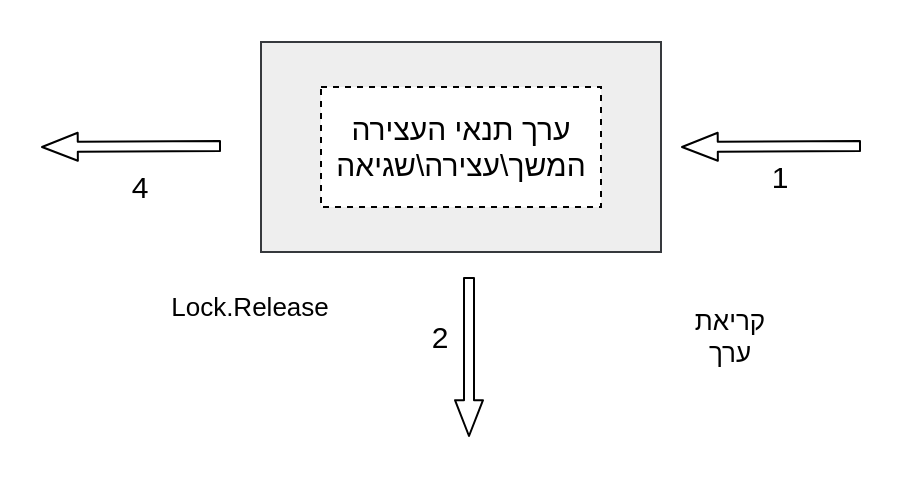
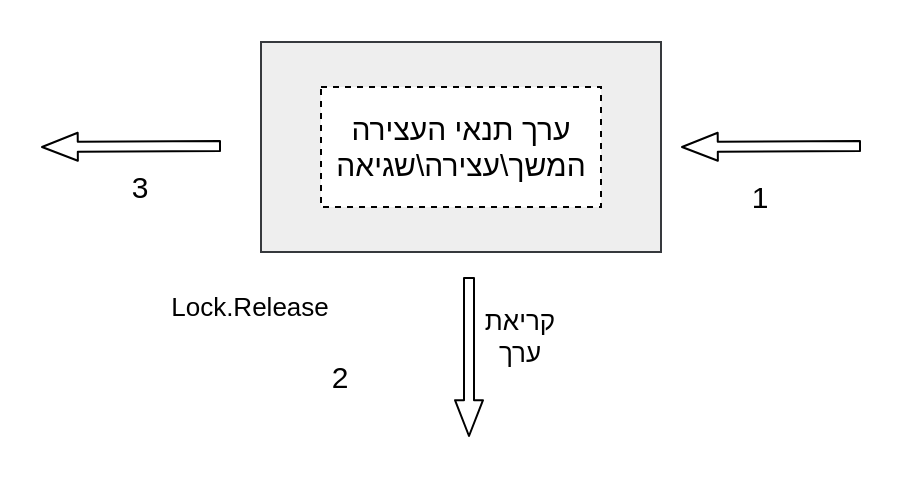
node "1": moved (781, 177) -> (761, 197)
node "4": label "4" -> "3"
node "2": moved (441, 337) -> (341, 377)
node "קריאת ערך": moved (731, 337) -> (521, 337)
